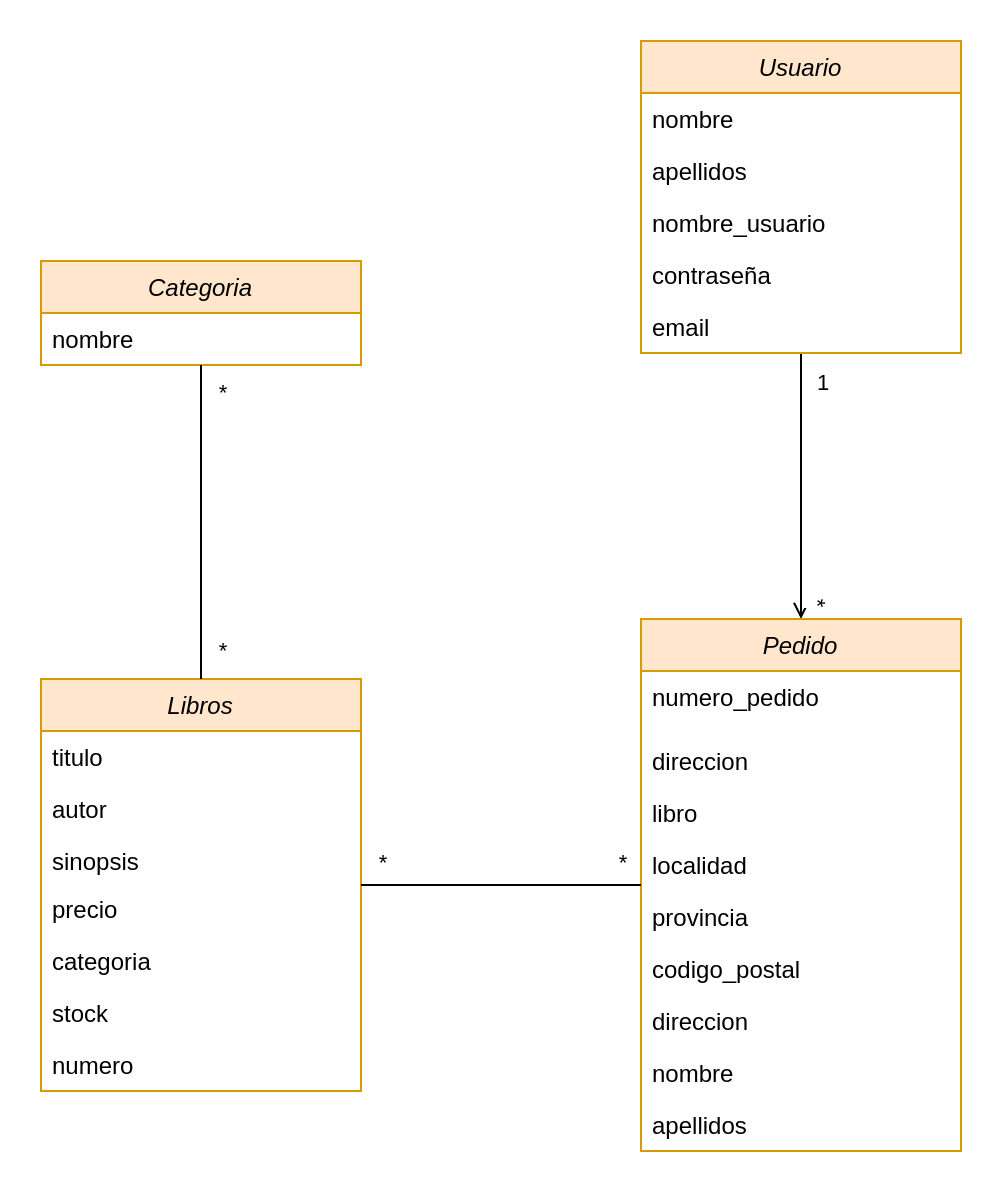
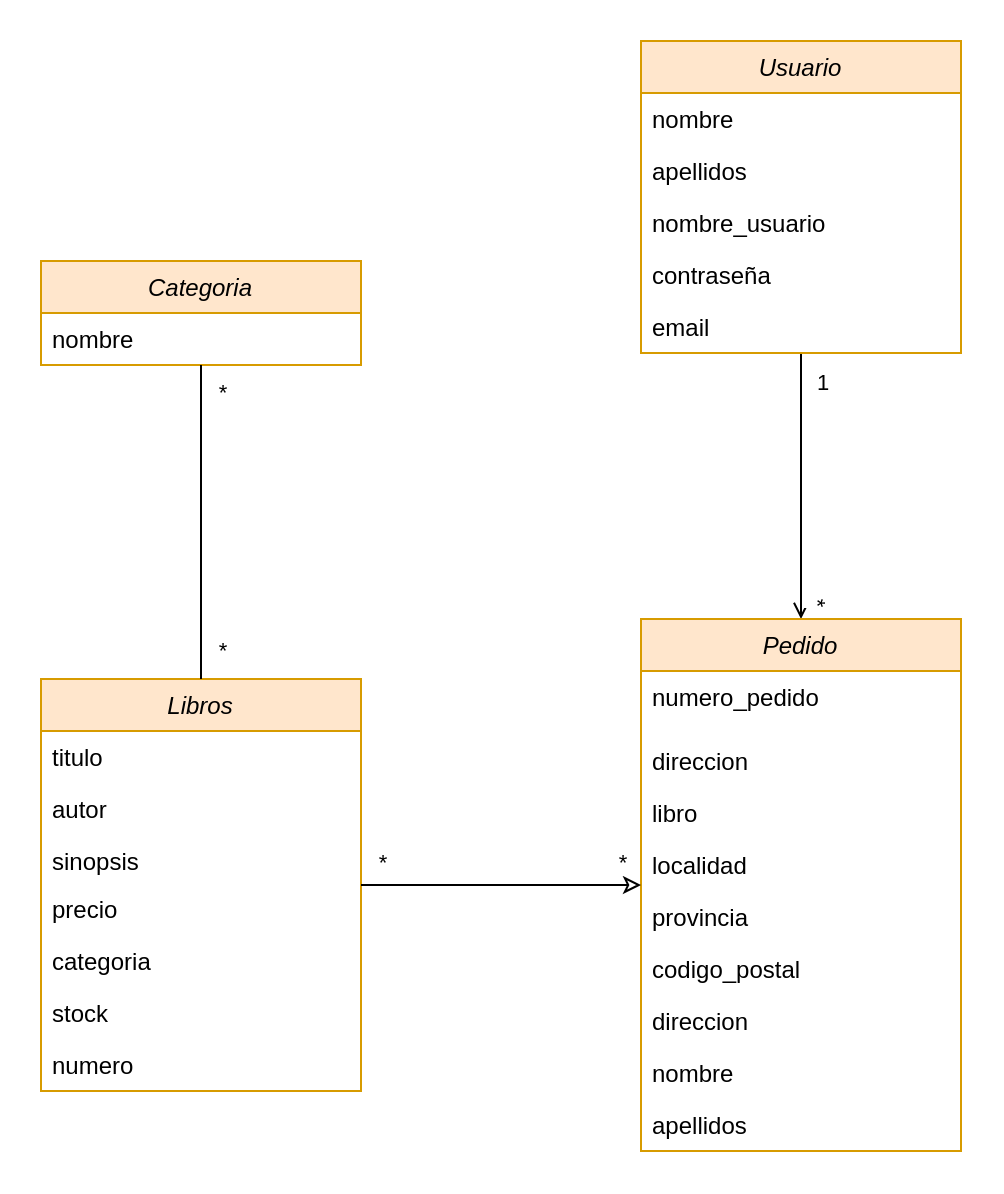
edge "Libros" -- "Pedido": arrowhead none -> classic
